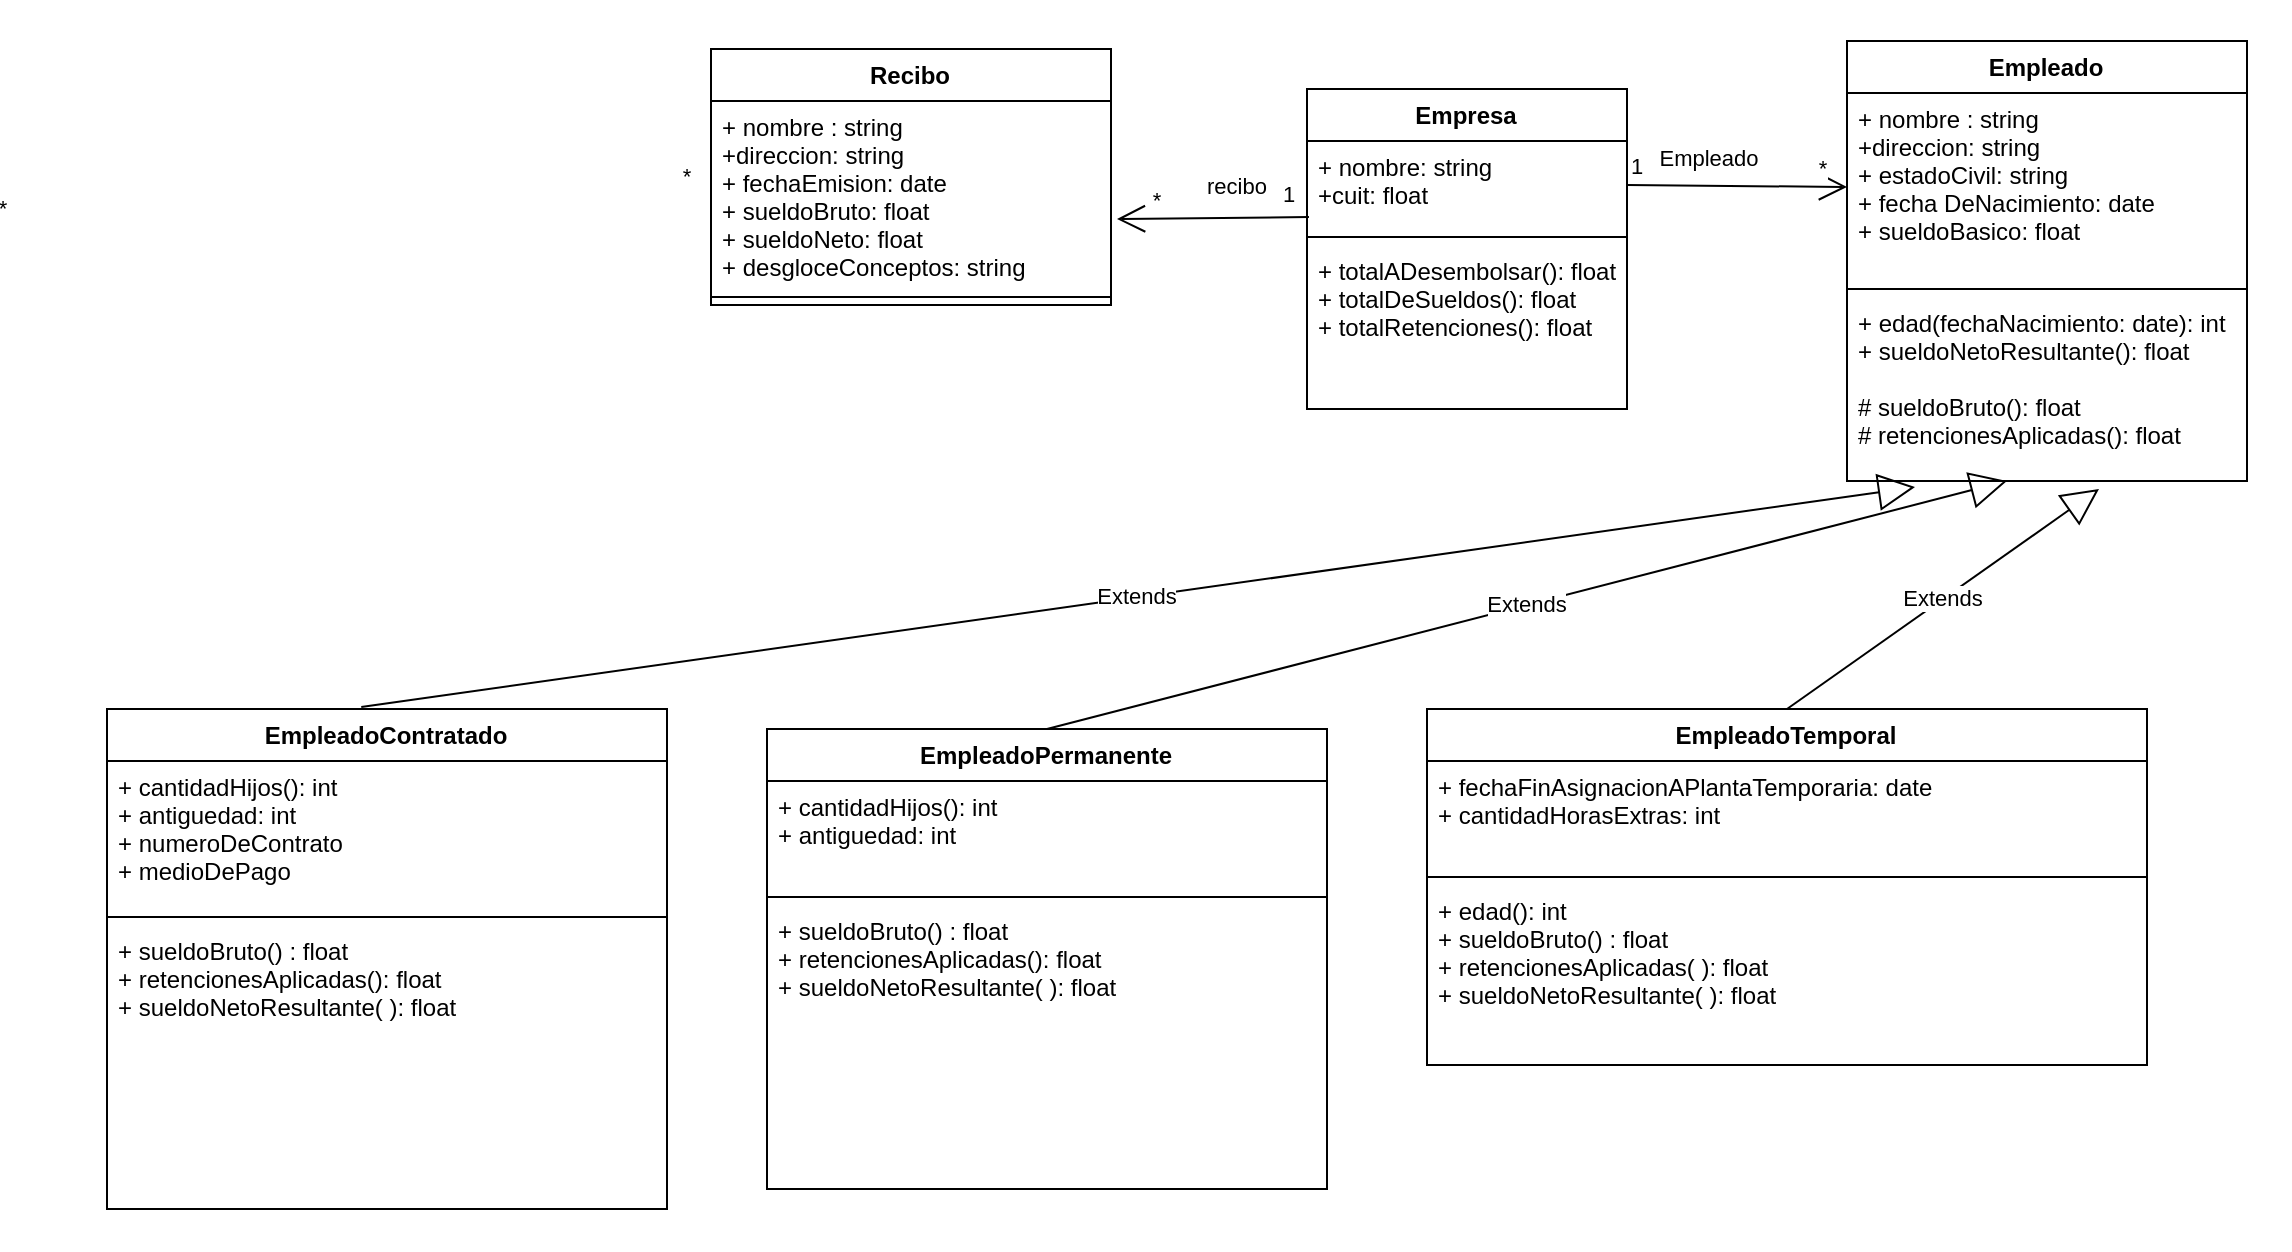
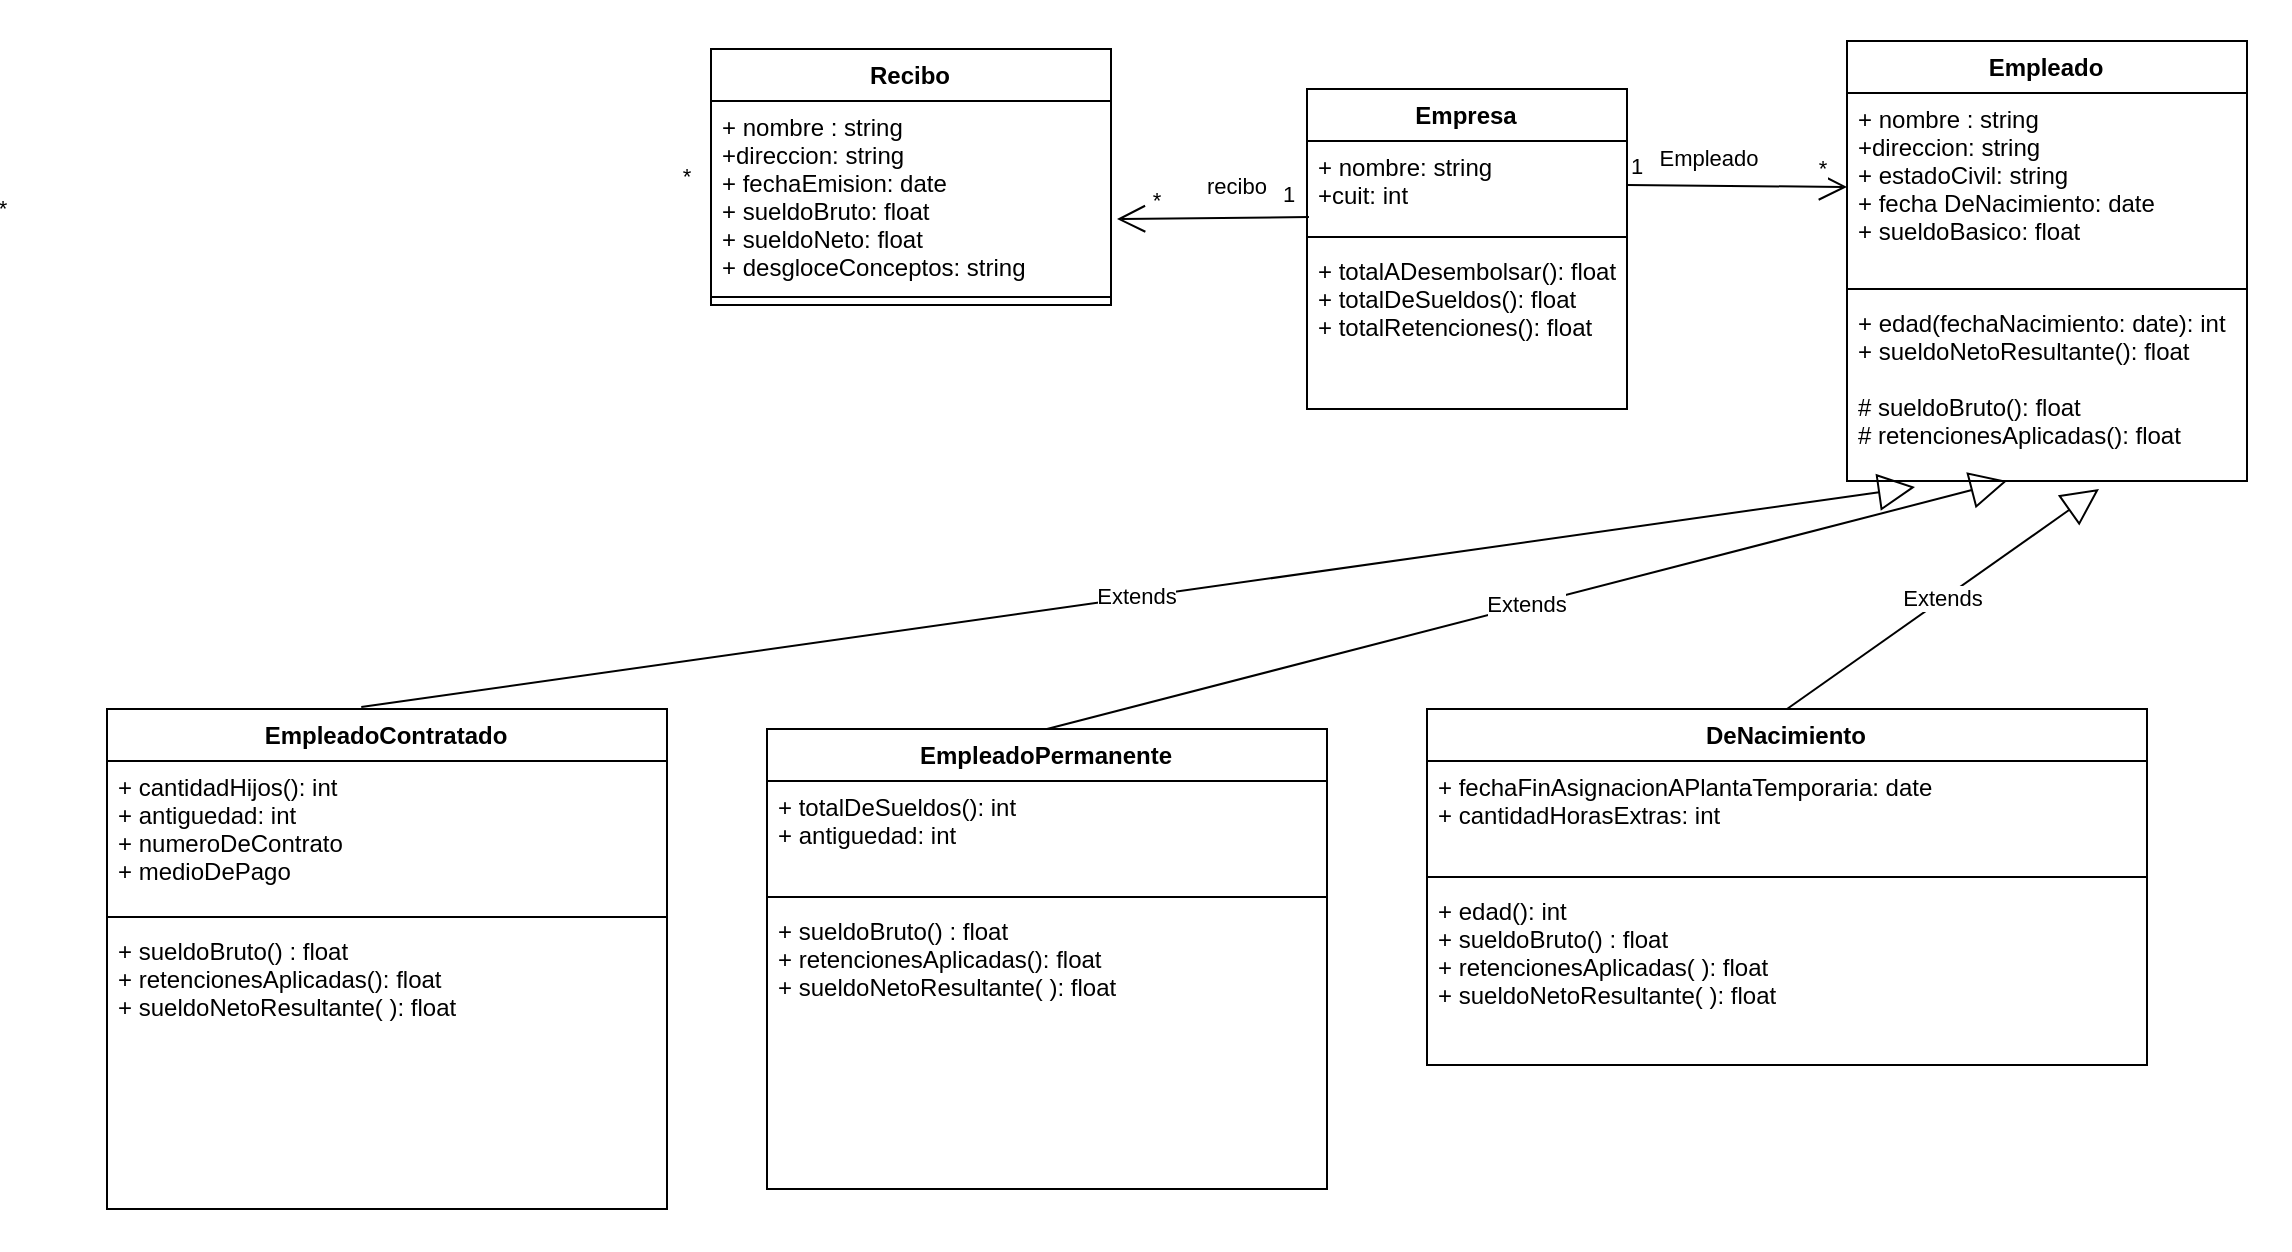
node "+ nombre: string +cuit: float": label "+ nombre: string +cuit: float" -> "+ nombre: string +cuit: int"
node "EmpleadoTemporal": label "EmpleadoTemporal" -> "DeNacimiento"
node "+ cantidadHijos(): int + antiguedad: int": label "+ cantidadHijos(): int + antiguedad: int" -> "+ totalDeSueldos(): int + antiguedad: int"
